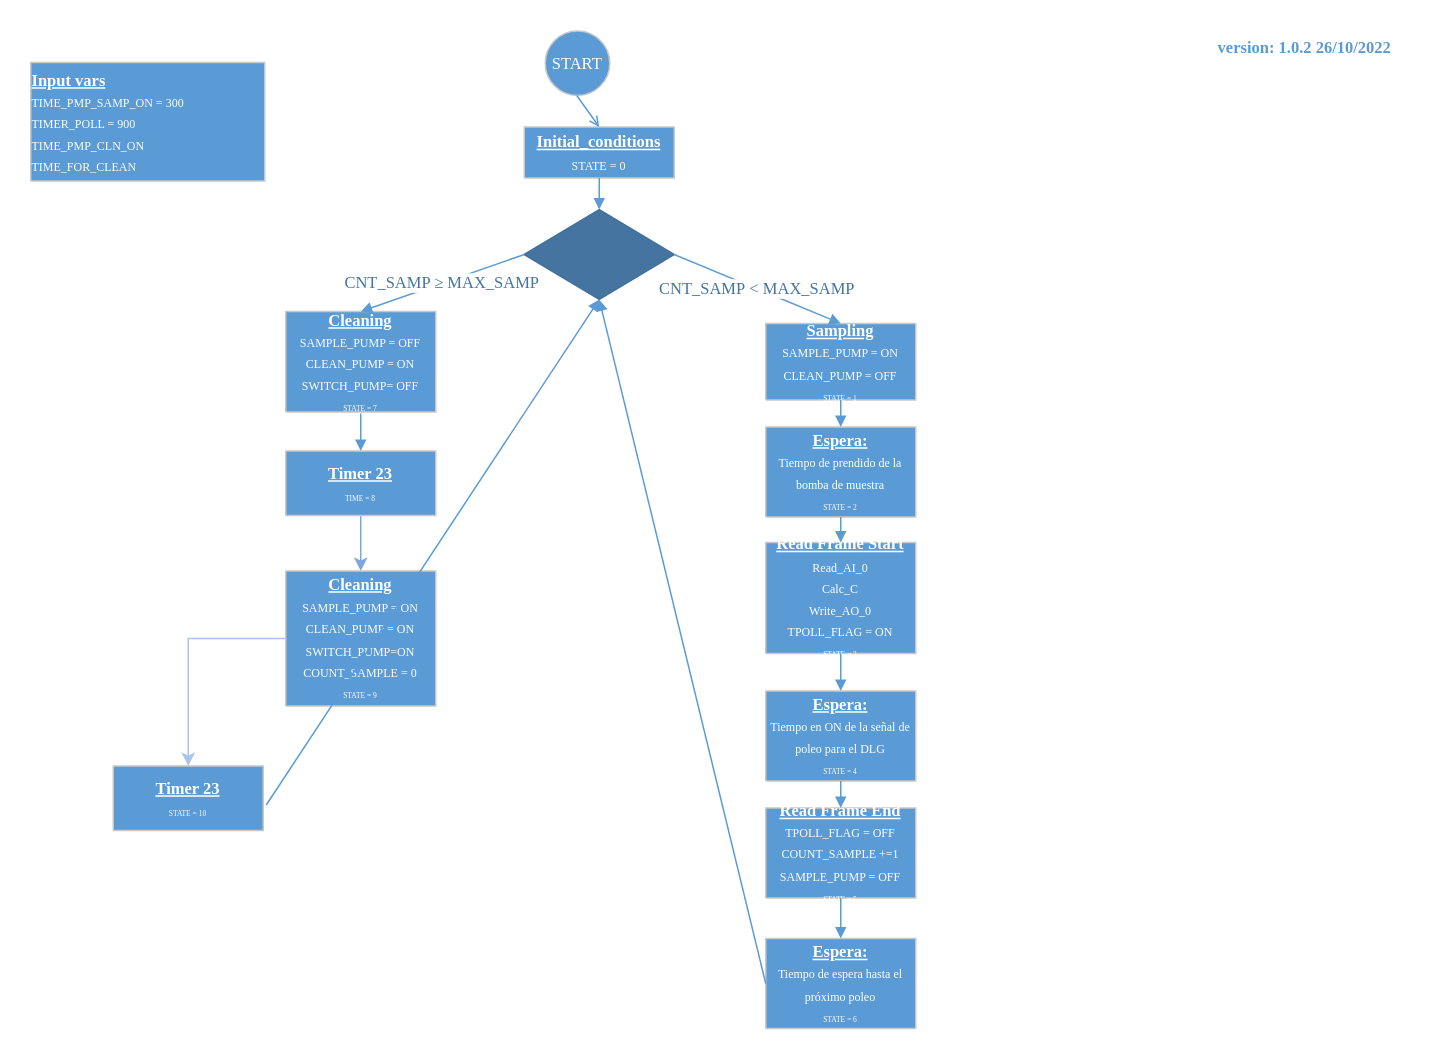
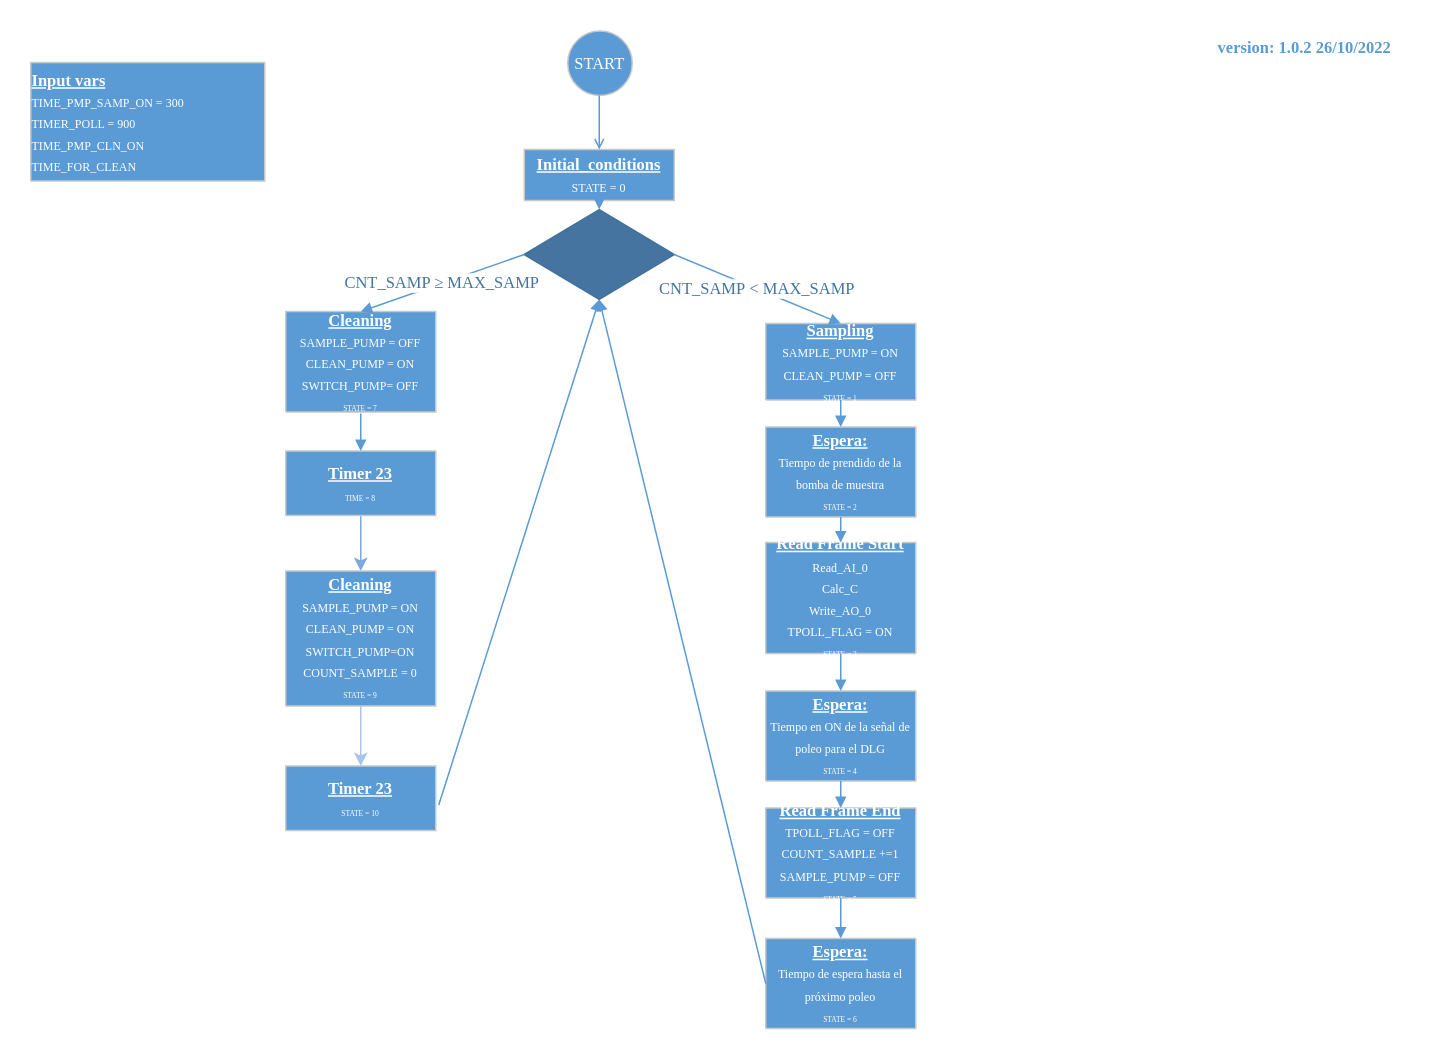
node "START": moved (578, 63) -> (600, 63)
node "Initial_conditions STATE = 0": moved (599, 152) -> (599, 175)
node "Timer 23 STATE = 10": moved (188, 798) -> (361, 798)
